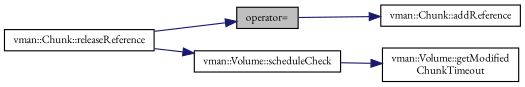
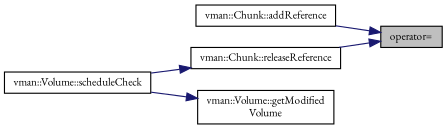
edge "operator=" -> "vman::Chunk::addReference": reversed
edge "vman::Chunk::releaseReference" -> "vman::Volume::scheduleCheck": reversed
node "vman::Volume::getModified ChunkTimeout": label "vman::Volume::getModified ChunkTimeout" -> "vman::Volume::getModified Volume"
